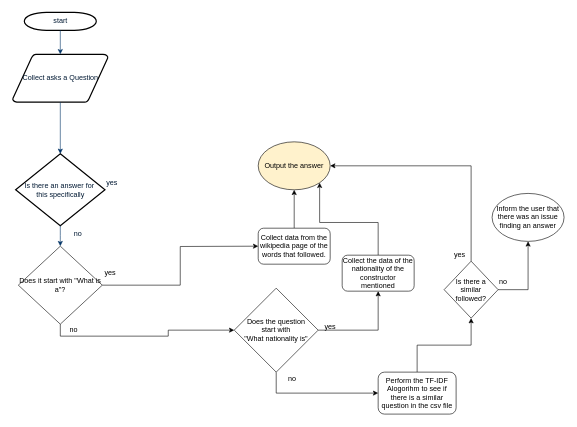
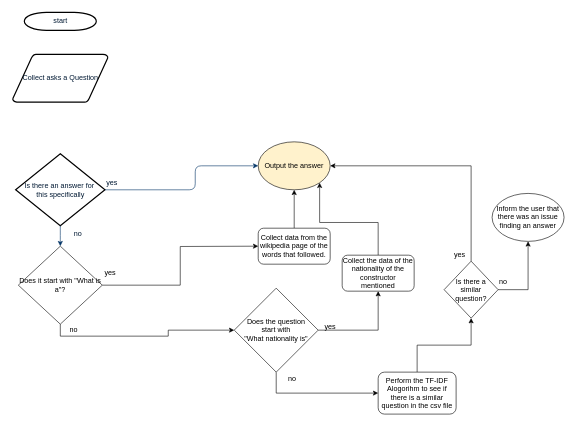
edge "start" -> "Collect asks a Question": removed
edge "Collect asks a Question" -> "Is there an answer for this specifically": removed
edge "Is there an answer for this specifically" -> "Output the answer": added
node "Is there a similar followed?": label "Is there a similar followed?" -> "Is there a similar question?"
